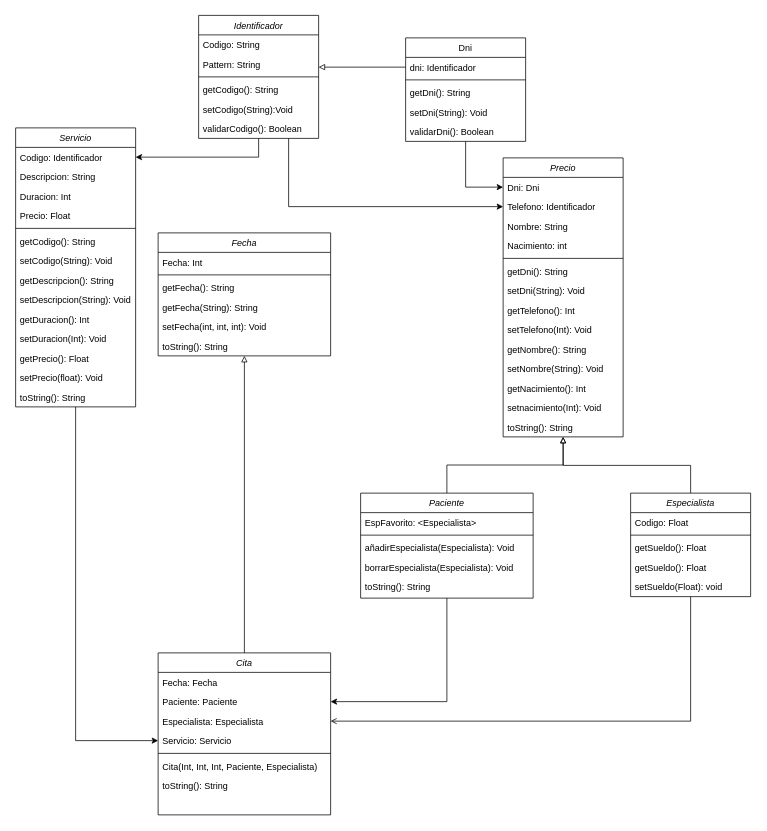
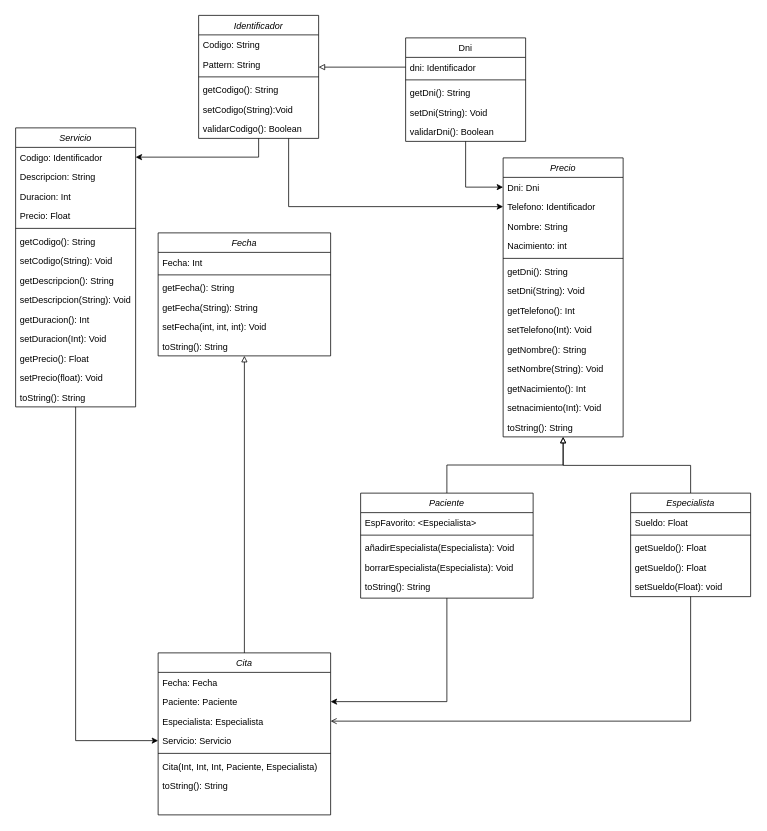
node "Codigo: Float": label "Codigo: Float" -> "Sueldo: Float"
